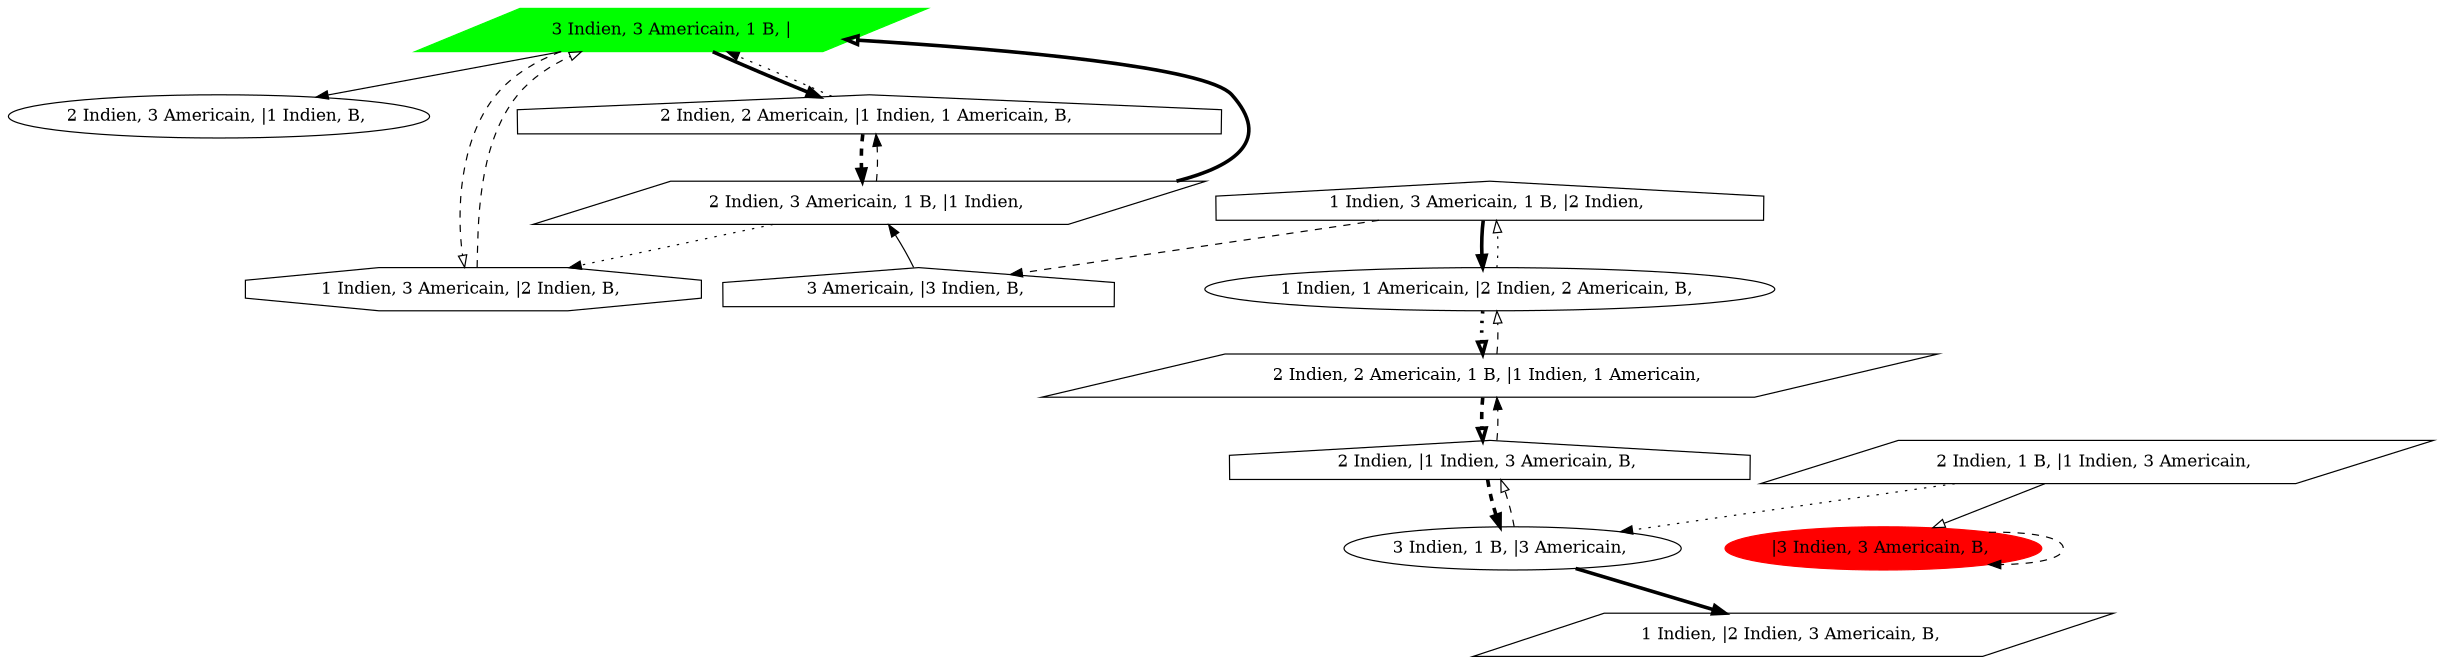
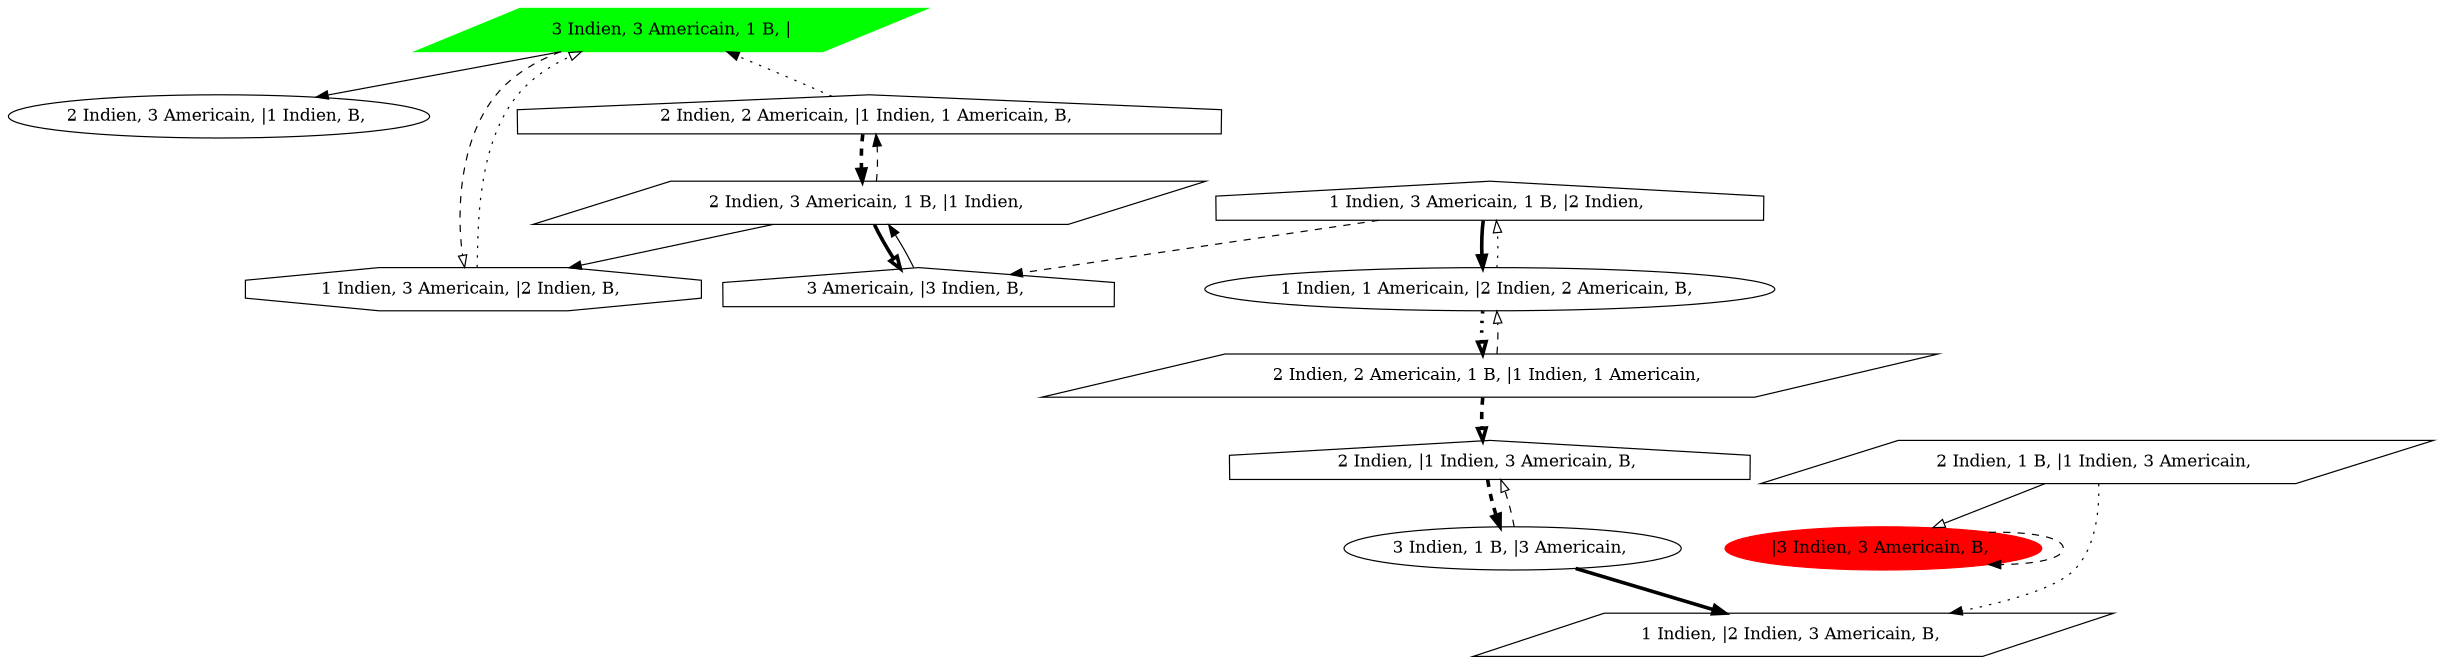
edge "2 Indien, 3 Americain, 1 B, |1 Indien," -> "3 Indien, 3 Americain, 1 B, |": now "2 Indien, 3 Americain, 1 B, |1 Indien," -> "3 Americain, |3 Indien, B,"
edge "3 Indien, 3 Americain, 1 B, |" -> "2 Indien, 2 Americain, |1 Indien, 1 Americain, B,": removed
edge "1 Indien, 3 Americain, |2 Indien, B," -> "3 Indien, 3 Americain, 1 B, |": style dashed -> dotted
edge "2 Indien, 3 Americain, 1 B, |1 Indien," -> "1 Indien, 3 Americain, |2 Indien, B,": style dotted -> solid
edge "2 Indien, |1 Indien, 3 Americain, B," -> "2 Indien, 2 Americain, 1 B, |1 Indien, 1 Americain,": removed
edge "2 Indien, 1 B, |1 Indien, 3 Americain," -> "3 Indien, 1 B, |3 Americain,": now "2 Indien, 1 B, |1 Indien, 3 Americain," -> "1 Indien, |2 Indien, 3 Americain, B,"
